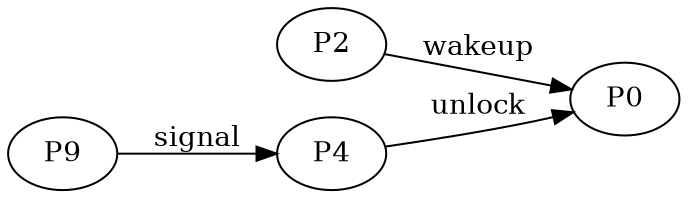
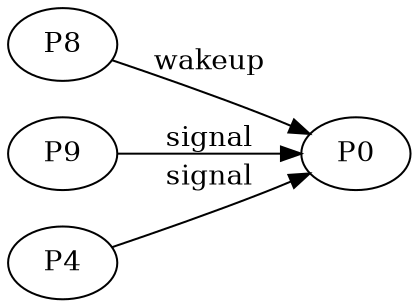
node "P2": label "P2" -> "P8"
edge "P4" -> "P0": label "unlock" -> "signal"
edge "P9" -> "P4": now "P9" -> "P0"
